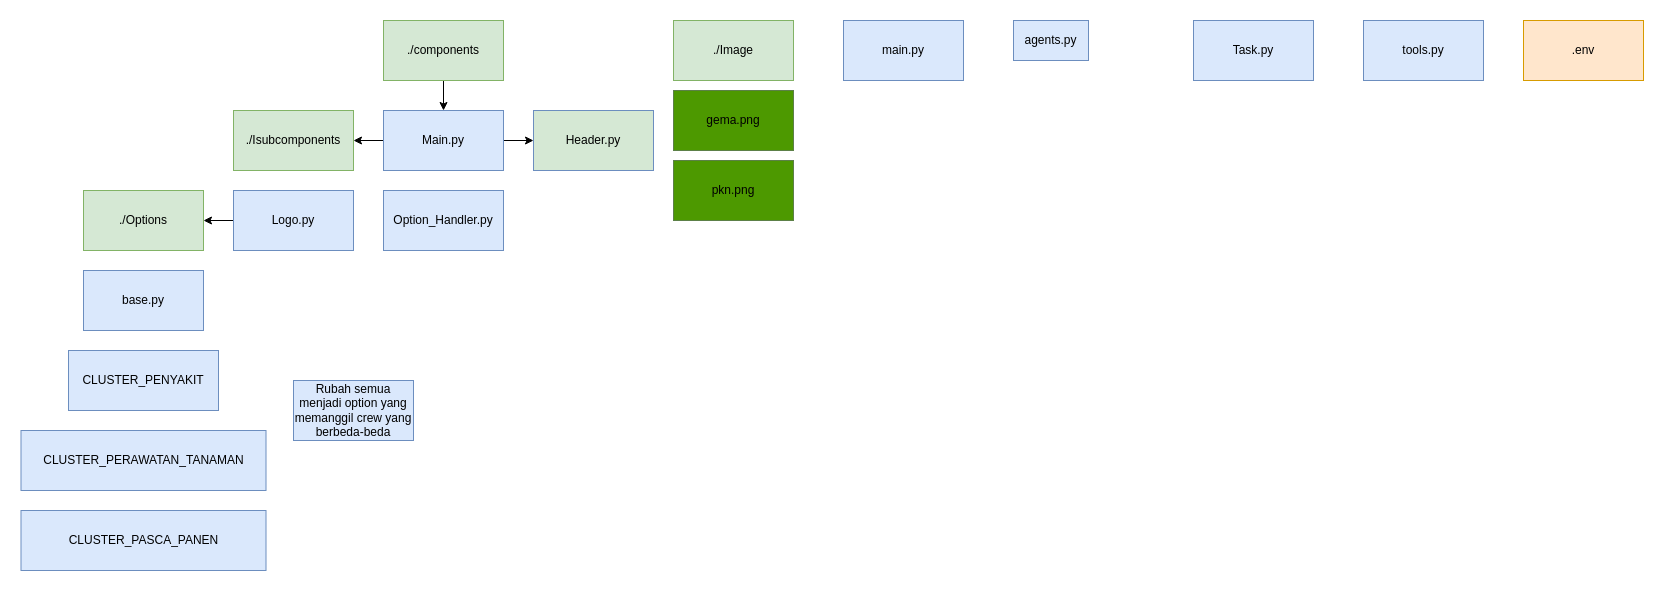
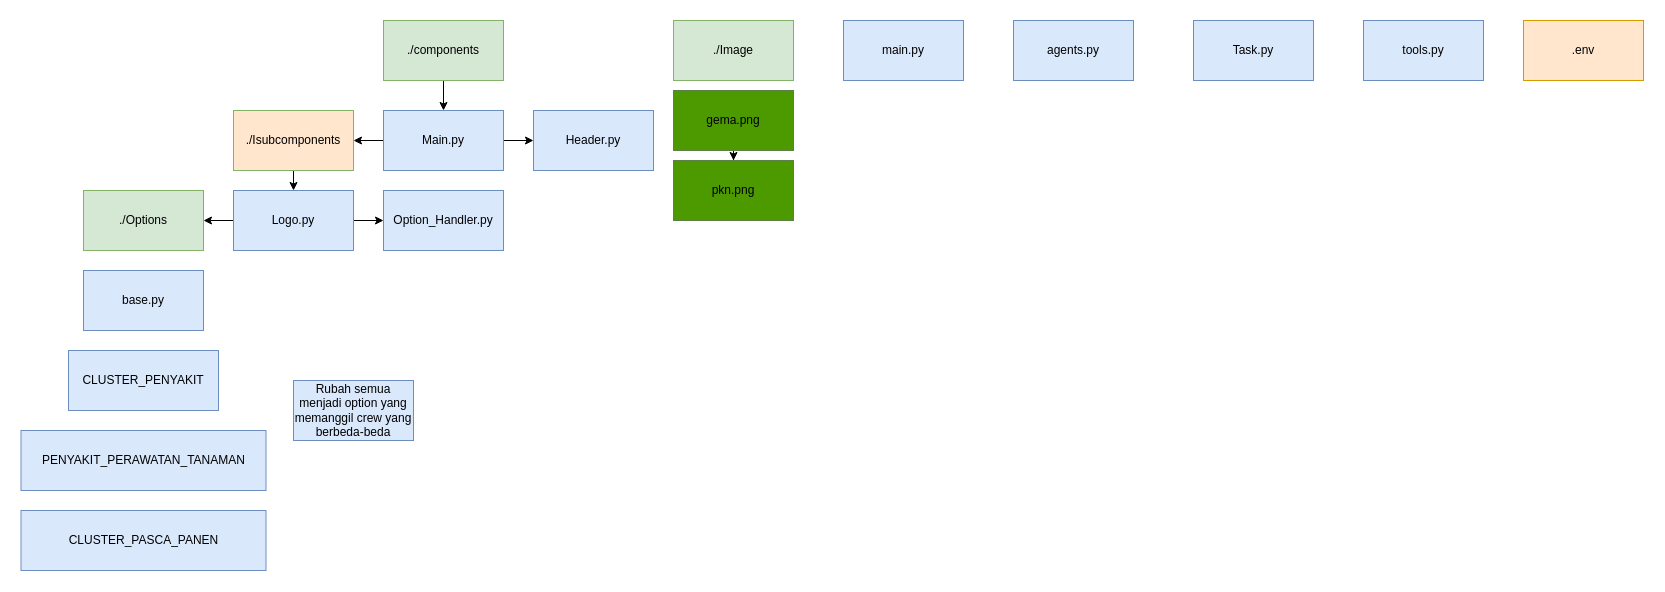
node "agents.py": size 75x40 -> 120x60
node "./Isubcomponents": fillcolor #d5e8d4 -> #ffe6cc
node "Header.py": fillcolor #d5e8d4 -> #dae8fc
edge "gema.png" -> "pkn.png": added
edge "./Isubcomponents" -> "Logo.py": added
edge "Logo.py" -> "Option_Handler.py": added
node "CLUSTER_PERAWATAN_TANAMAN": label "CLUSTER_PERAWATAN_TANAMAN" -> "PENYAKIT_PERAWATAN_TANAMAN"
